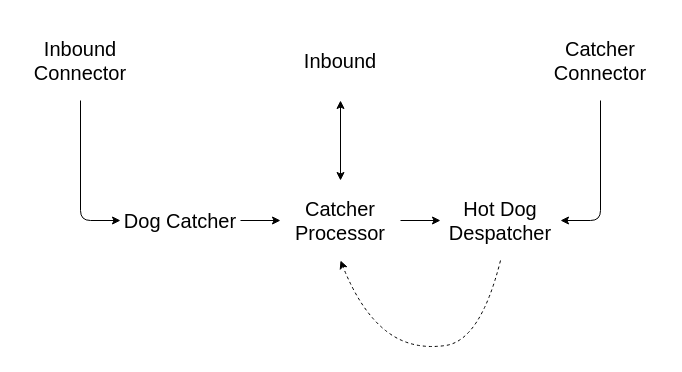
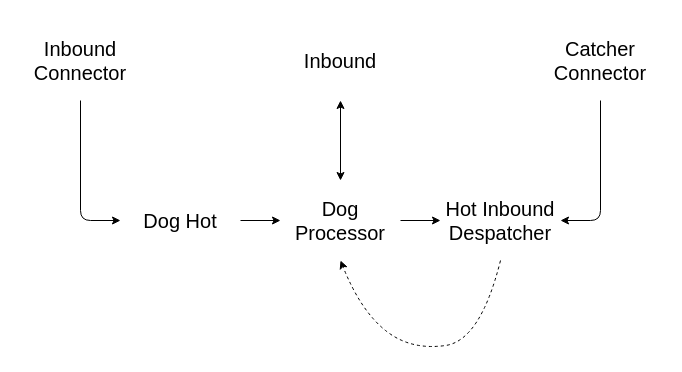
node "Dog Catcher": label "Dog Catcher" -> "Dog Hot"
node "Catcher Processor": label "Catcher Processor" -> "Dog Processor"
node "Hot Dog Despatcher": label "Hot Dog Despatcher" -> "Hot Inbound Despatcher"
